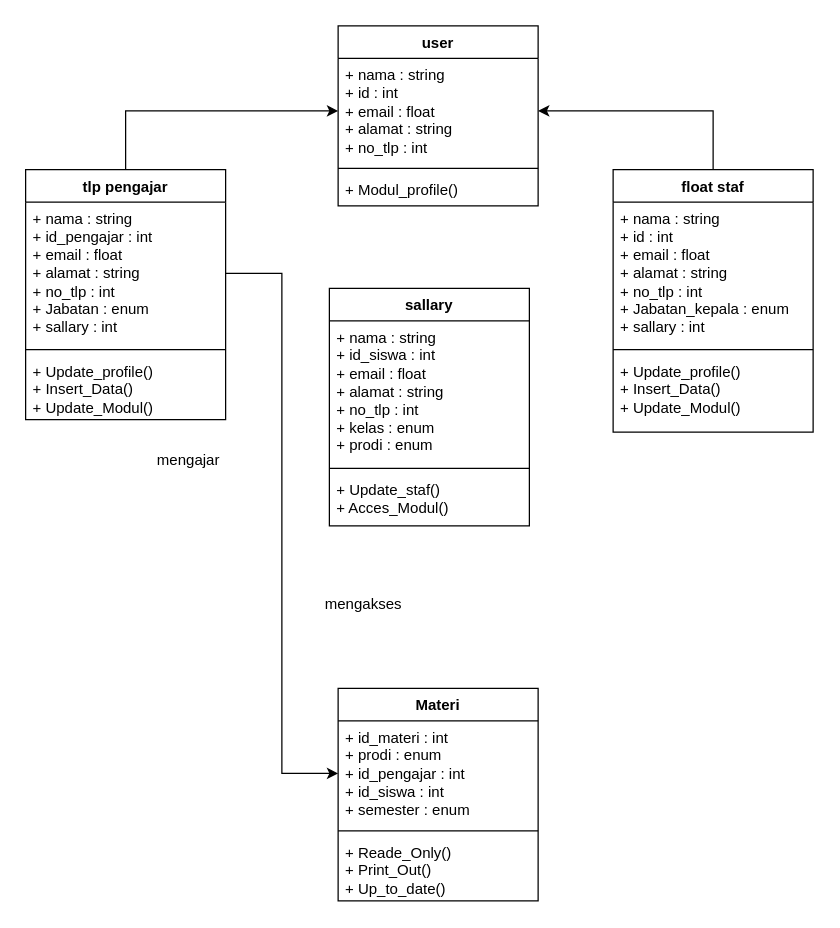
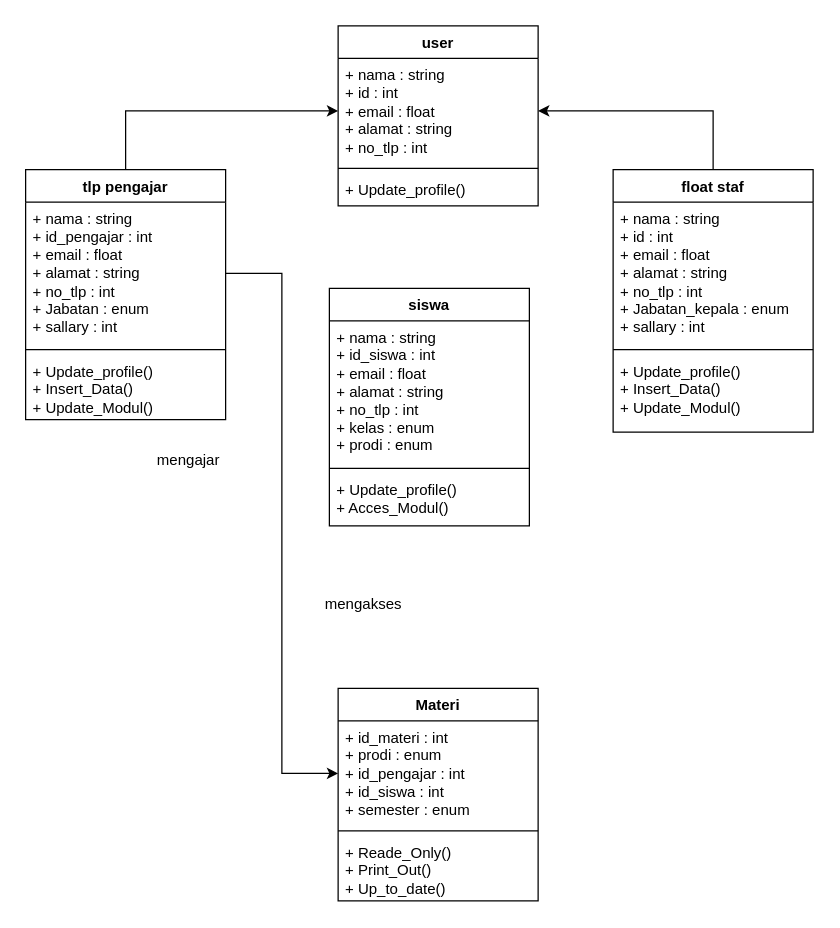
node "+ Modul_profile()": label "+ Modul_profile()" -> "+ Update_profile()"
node "sallary": label "sallary" -> "siswa"
node "+ Update_staf() + Acces_Modul()": label "+ Update_staf() + Acces_Modul()" -> "+ Update_profile() + Acces_Modul()"
